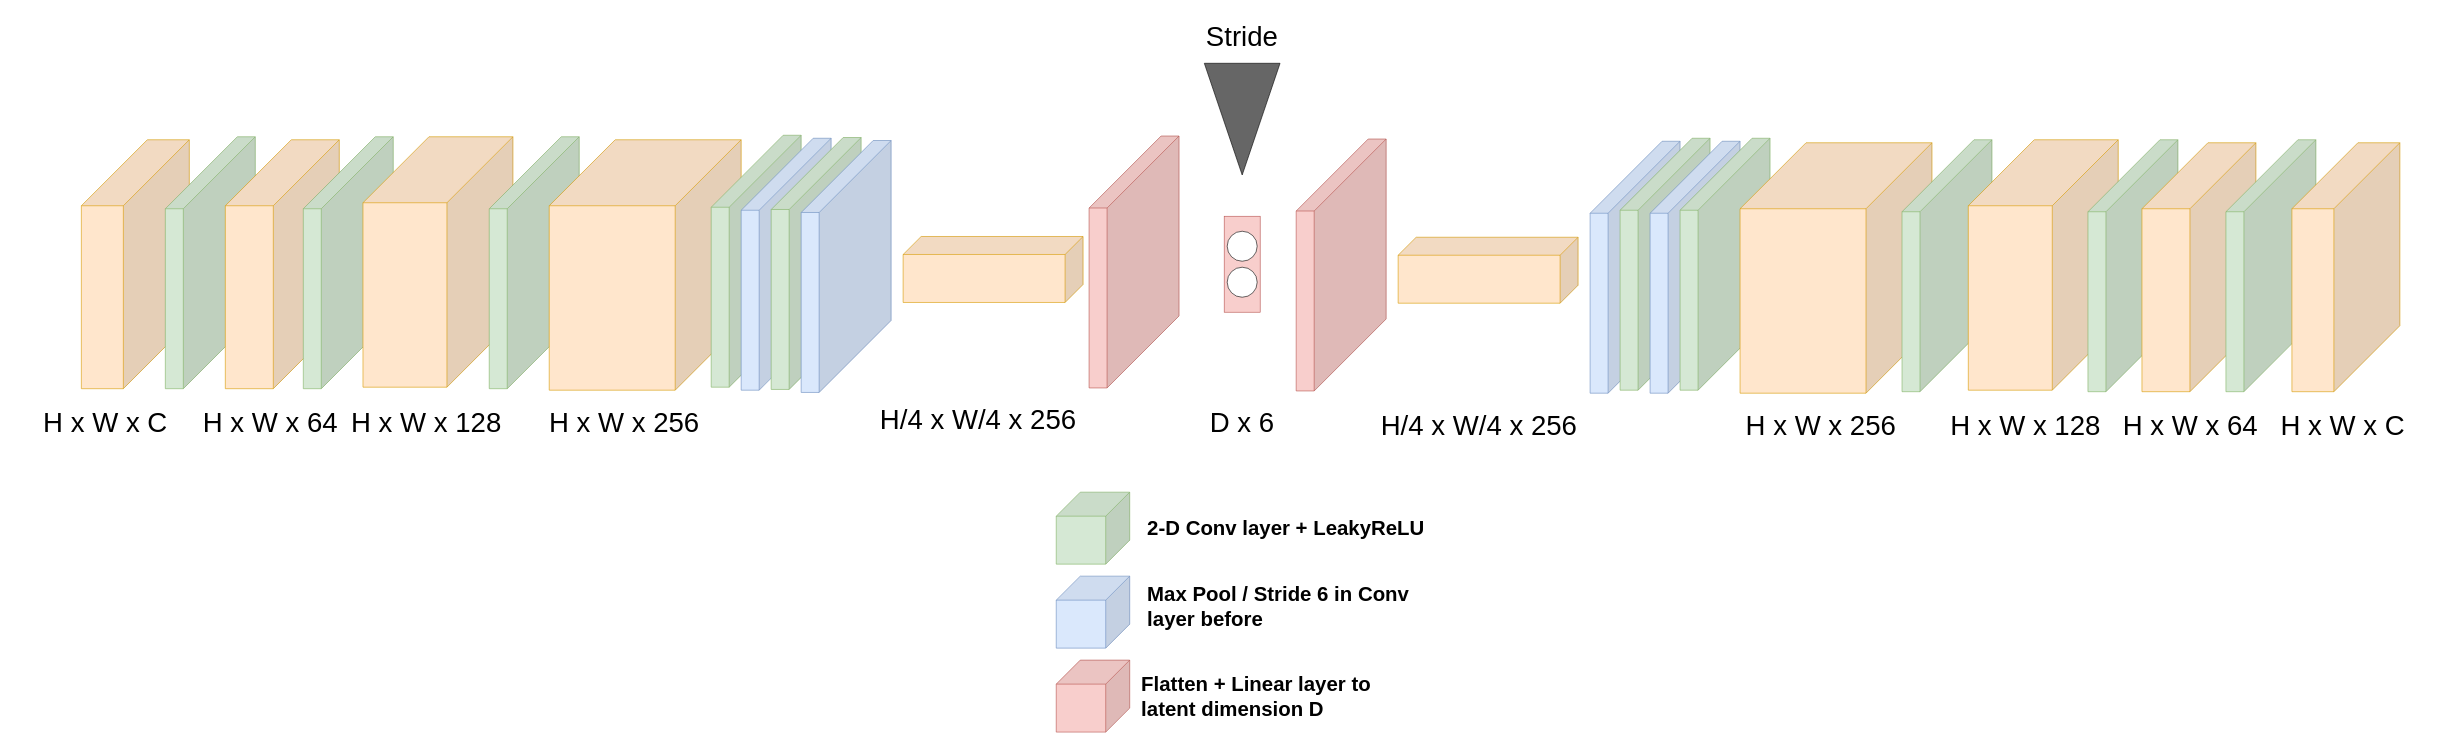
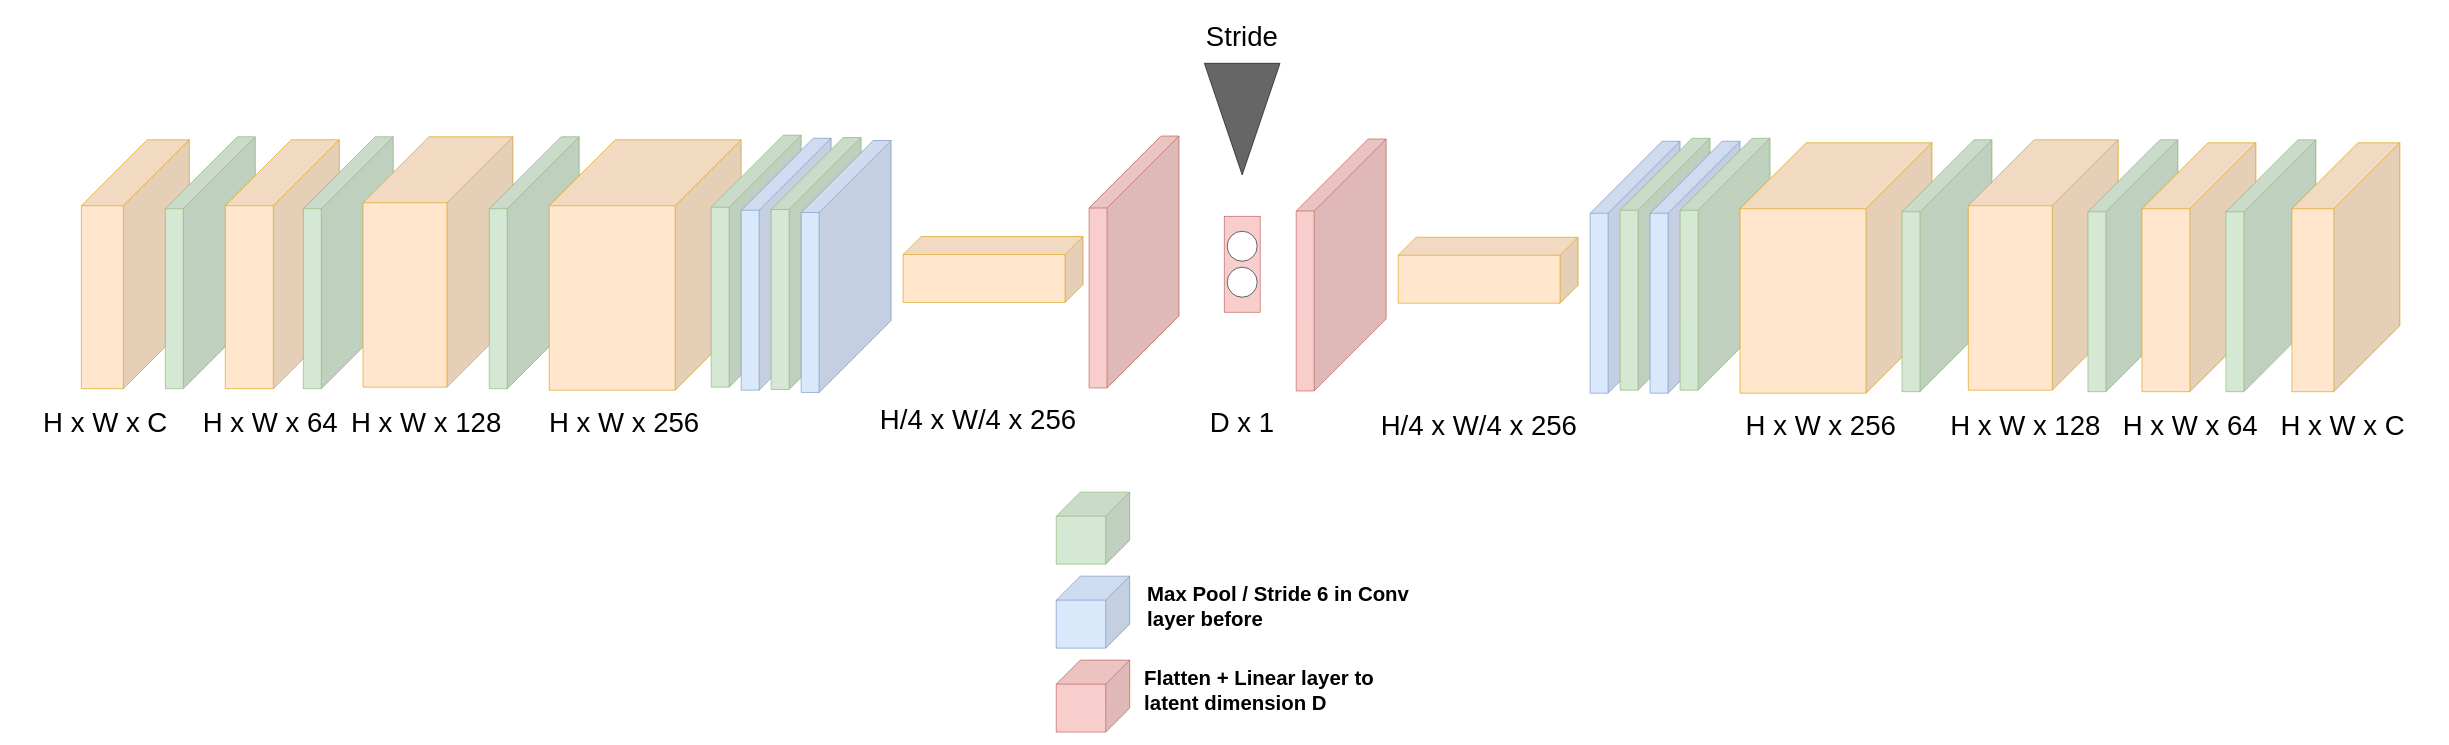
node "D x 6": label "D x 6" -> "D x 1"
node "2-D Conv layer + LeakyReLU": removed
node "Flatten + Linear layer to latent dimension D": moved (1281, 696) -> (1284, 690)
